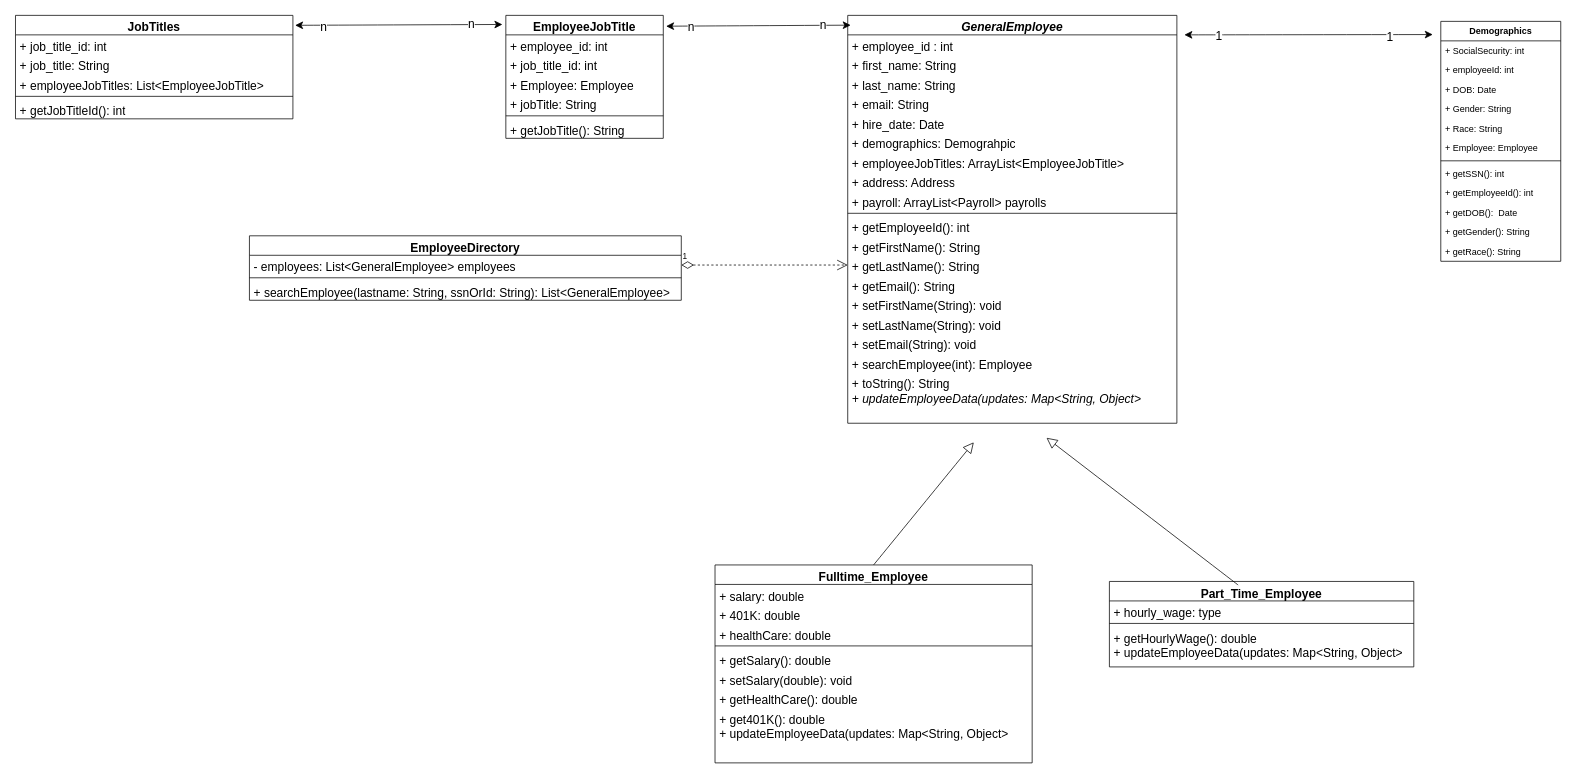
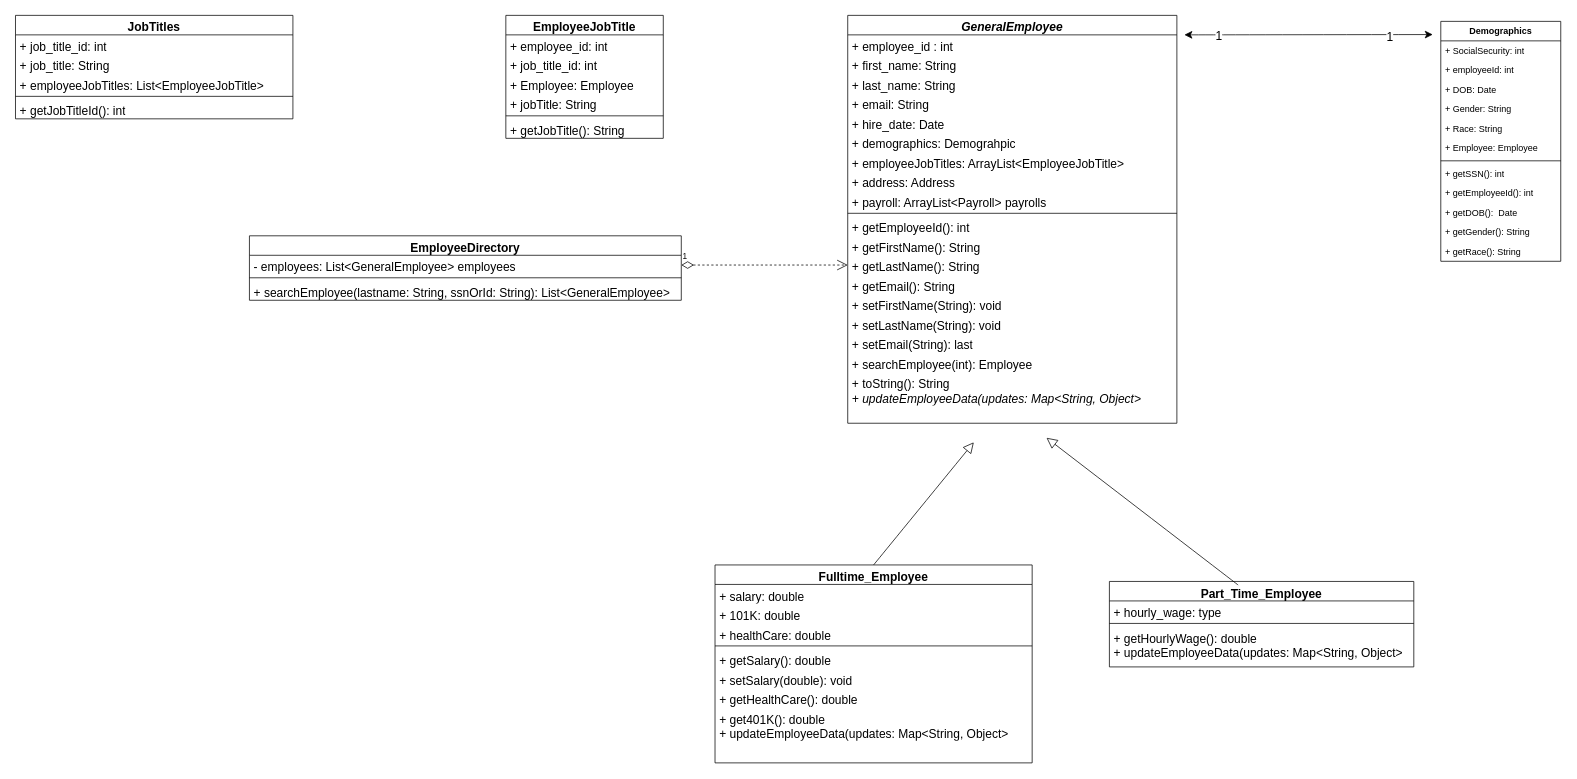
edge "JobTitles" -- "EmployeeJobTitle": removed, labels "n", "n"
edge "EmployeeJobTitle" -- "GeneralEmployee": removed, labels "n", "n"
node "+ setEmail(String): void": label "+ setEmail(String): void" -> "+ setEmail(String): last"
node "+ 401K: double": label "+ 401K: double" -> "+ 101K: double"
